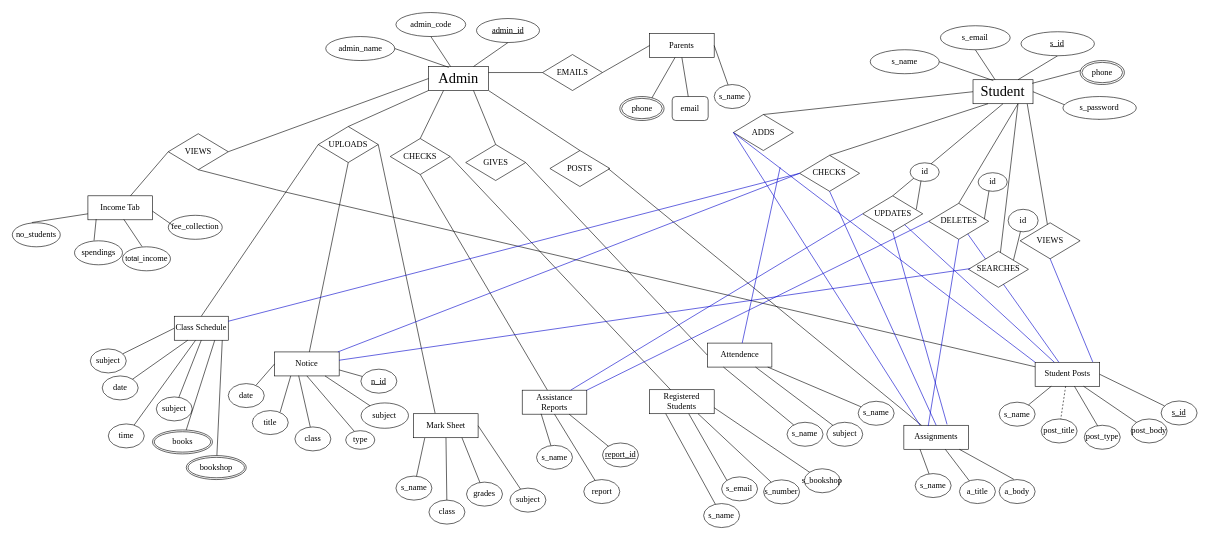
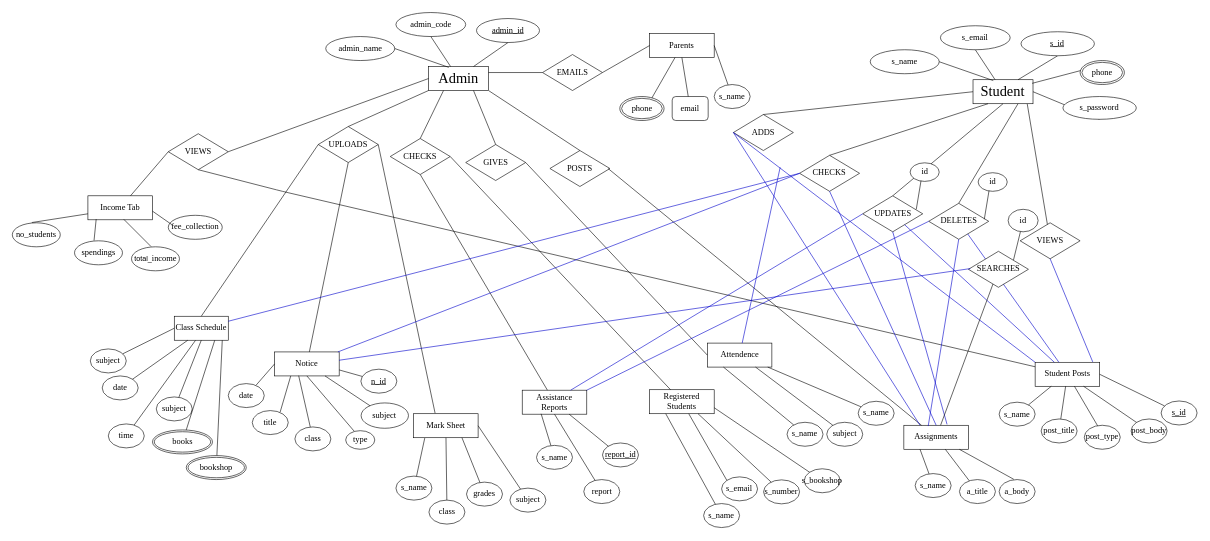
edge "Student" -- "SEARCHES": now "Assignments" -- "SEARCHES"
node "total_income": moved (147, 259) -> (156, 259)
edge "Student Posts" -- "post_title": style dashed -> solid
